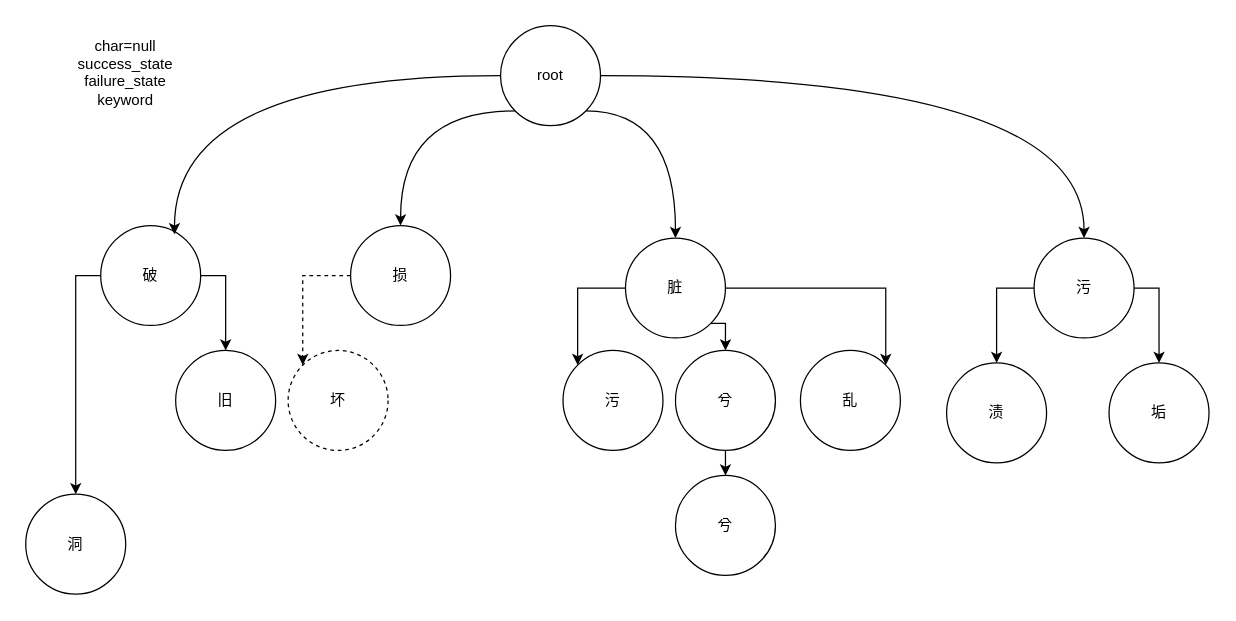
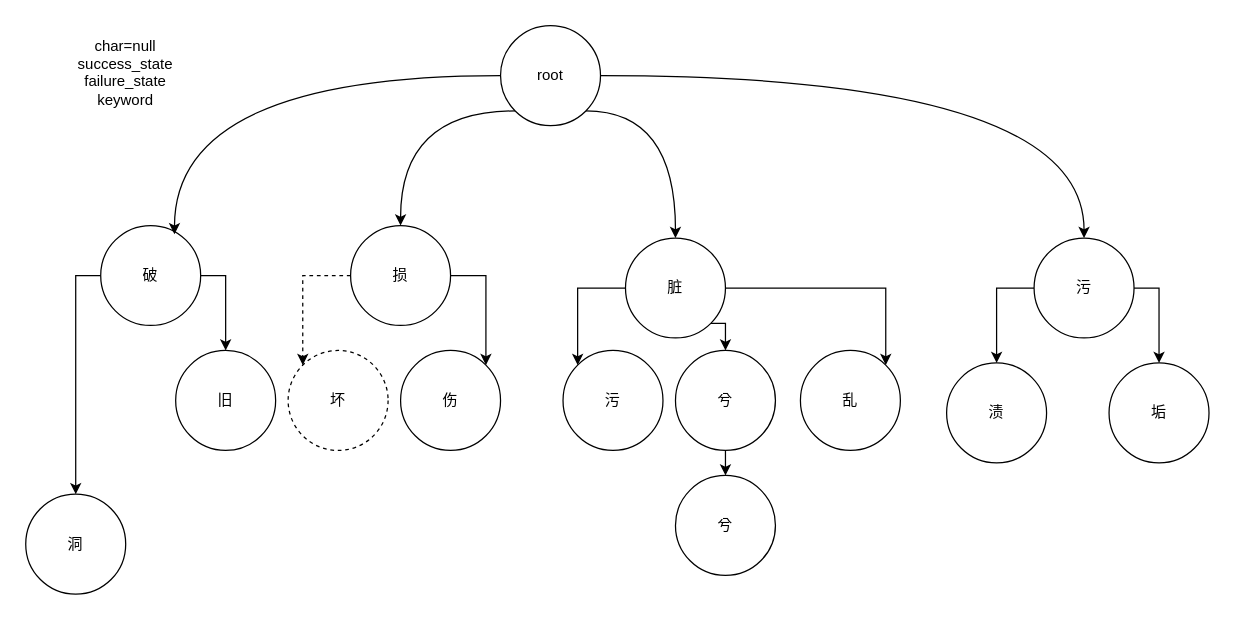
edge "损" -> "伤": added
node "伤": added
